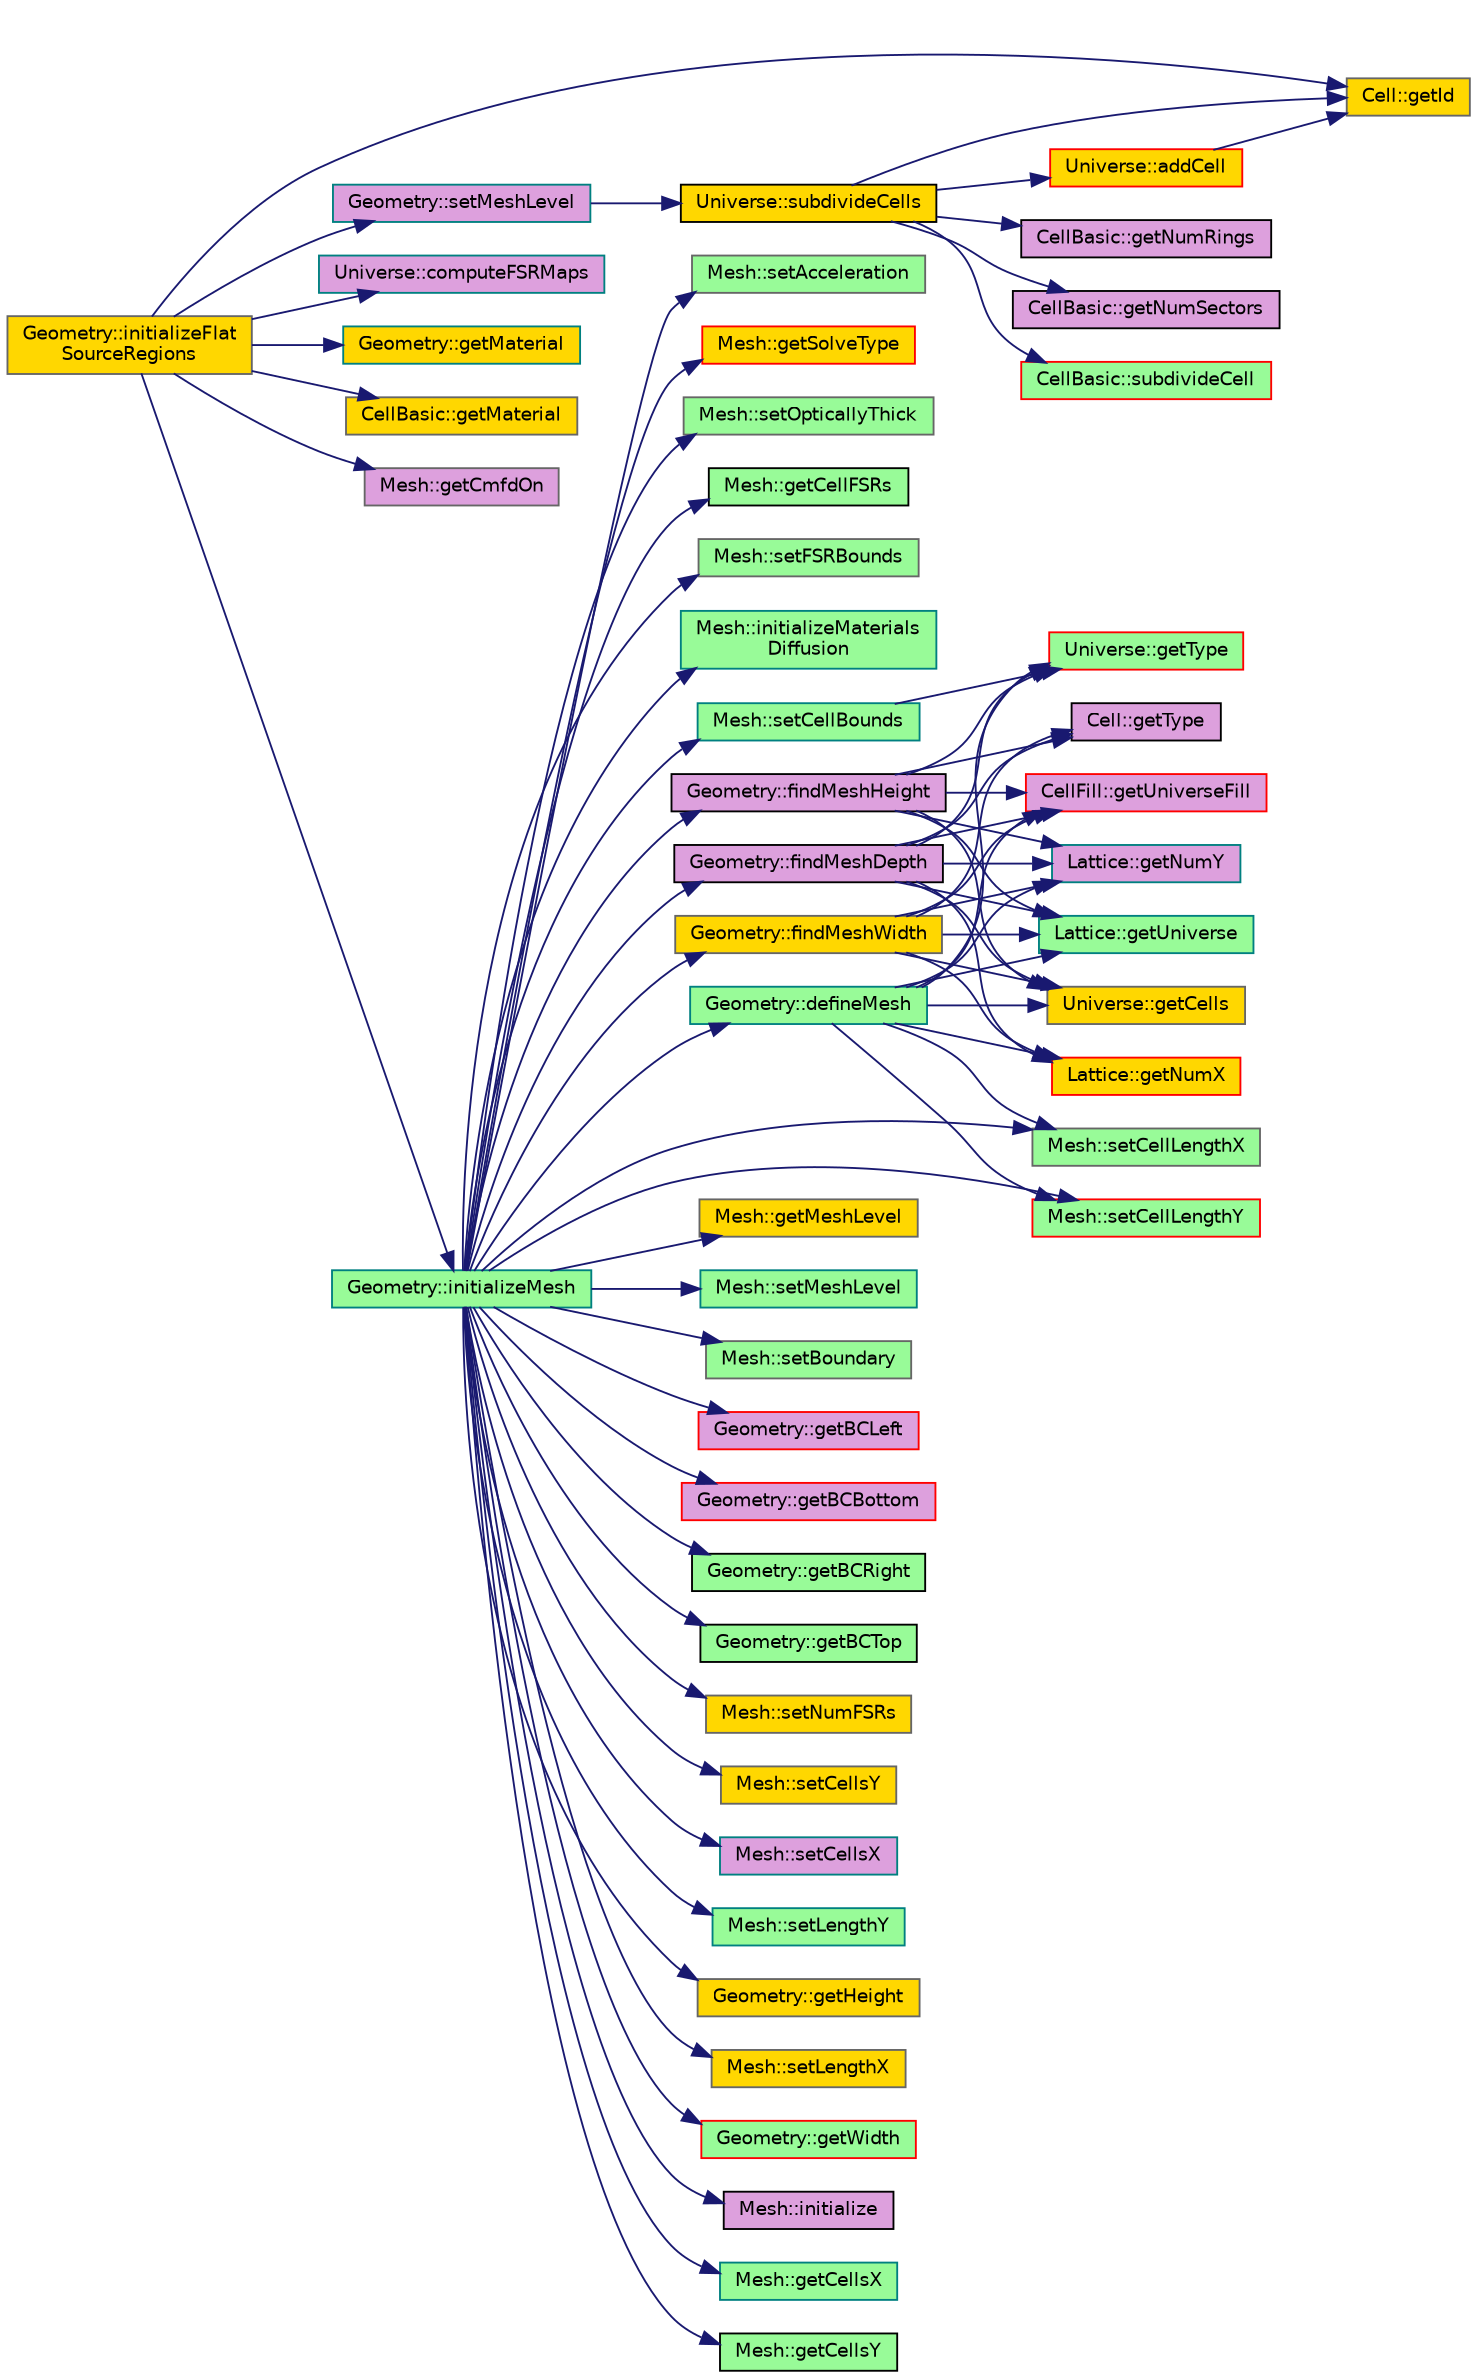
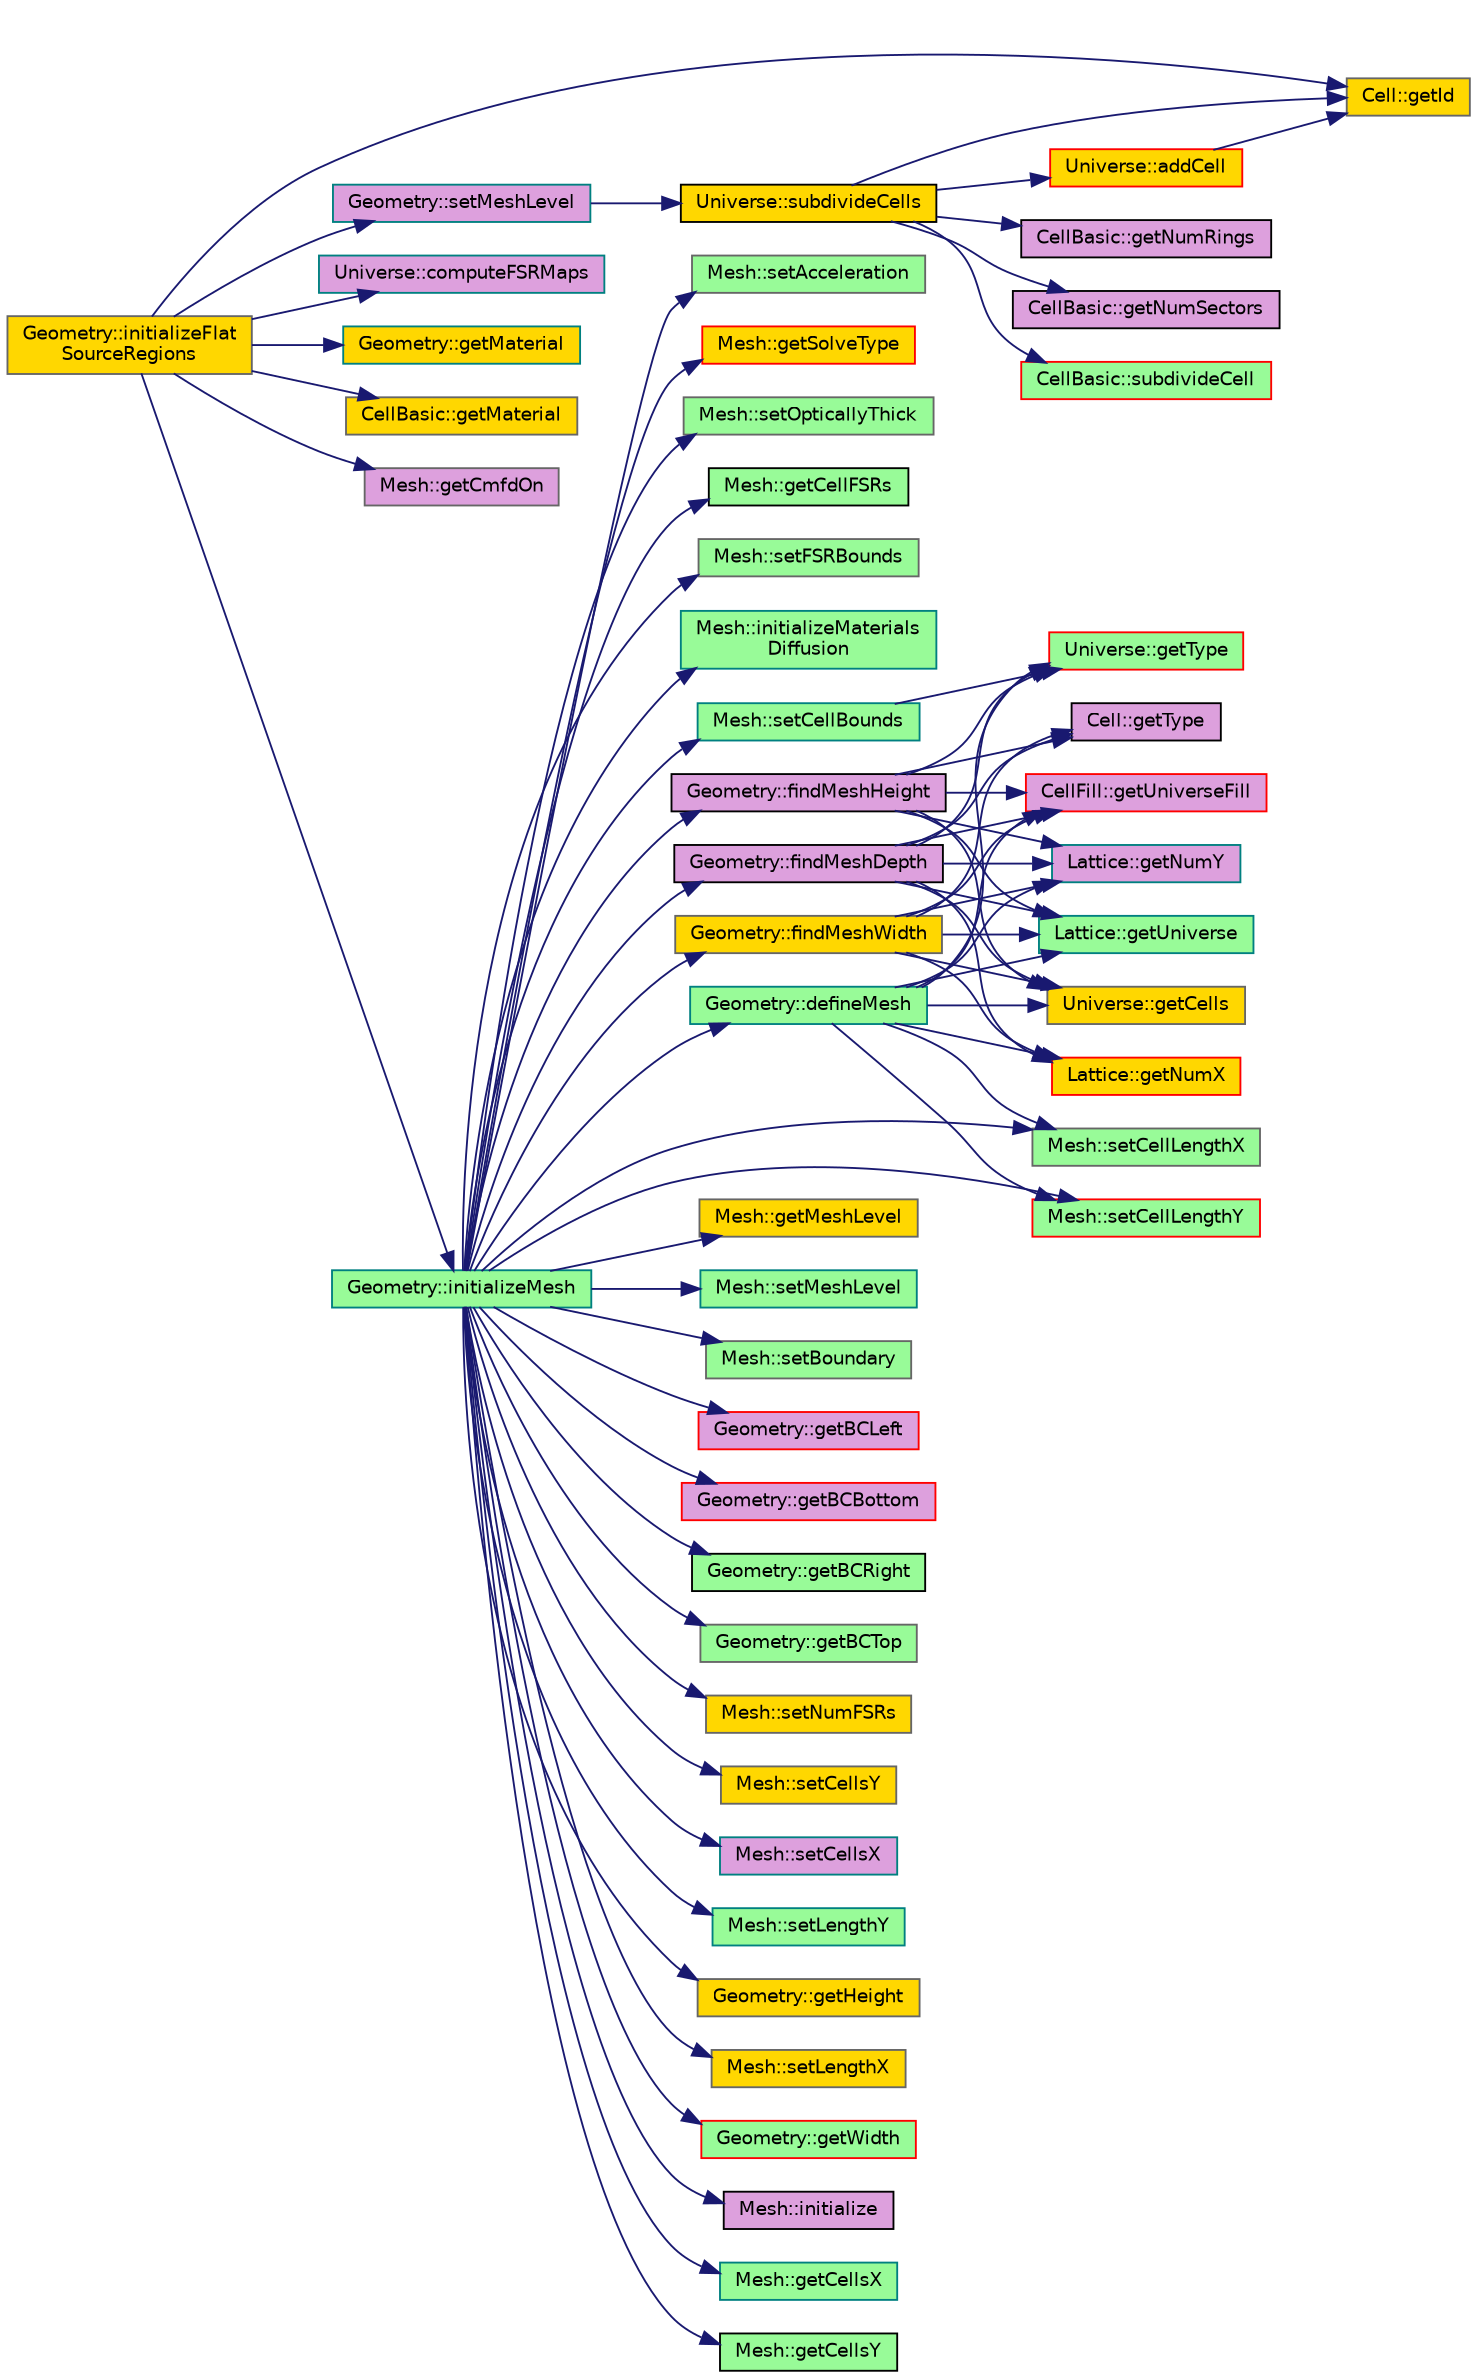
node "Geometry::getBCTop": color black -> gray40
